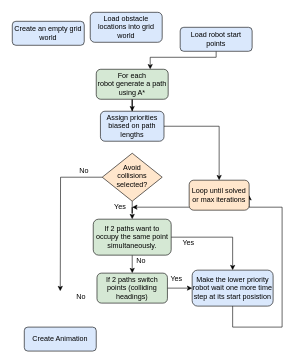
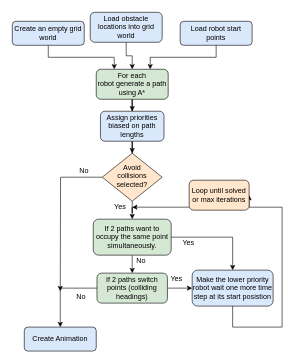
node "Load robot start points": moved (216, 39) -> (216, 33)
edge "Load obstacle locations into grid world" -> "For each robot generate a path using A*": added
edge "Create an empty grid world" -> "For each robot generate a path using A*": added
edge "Assign priorities biased on path lengths" -> "Loop until solved or max iterations": now "Assign priorities biased on path lengths" -> "Avoid collisions selected?"
edge "If 2 paths switch points (colliding headings)" -> "Create Animation": added
